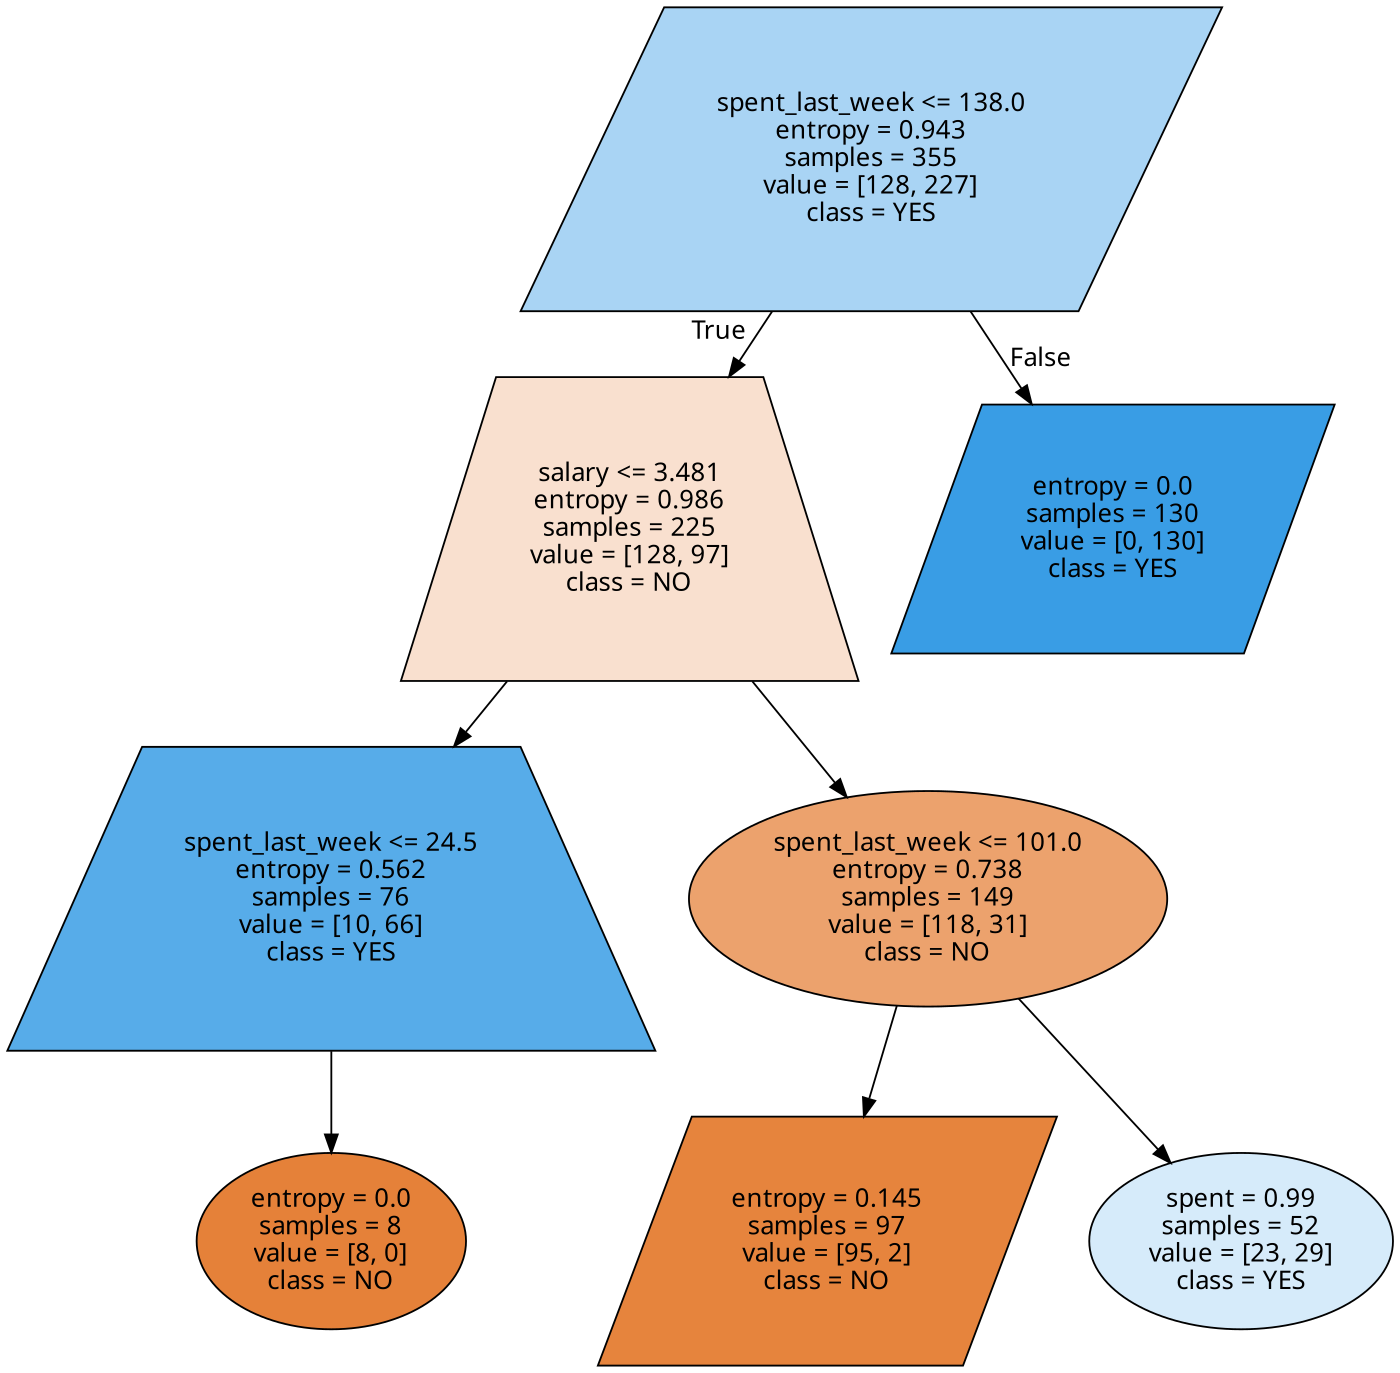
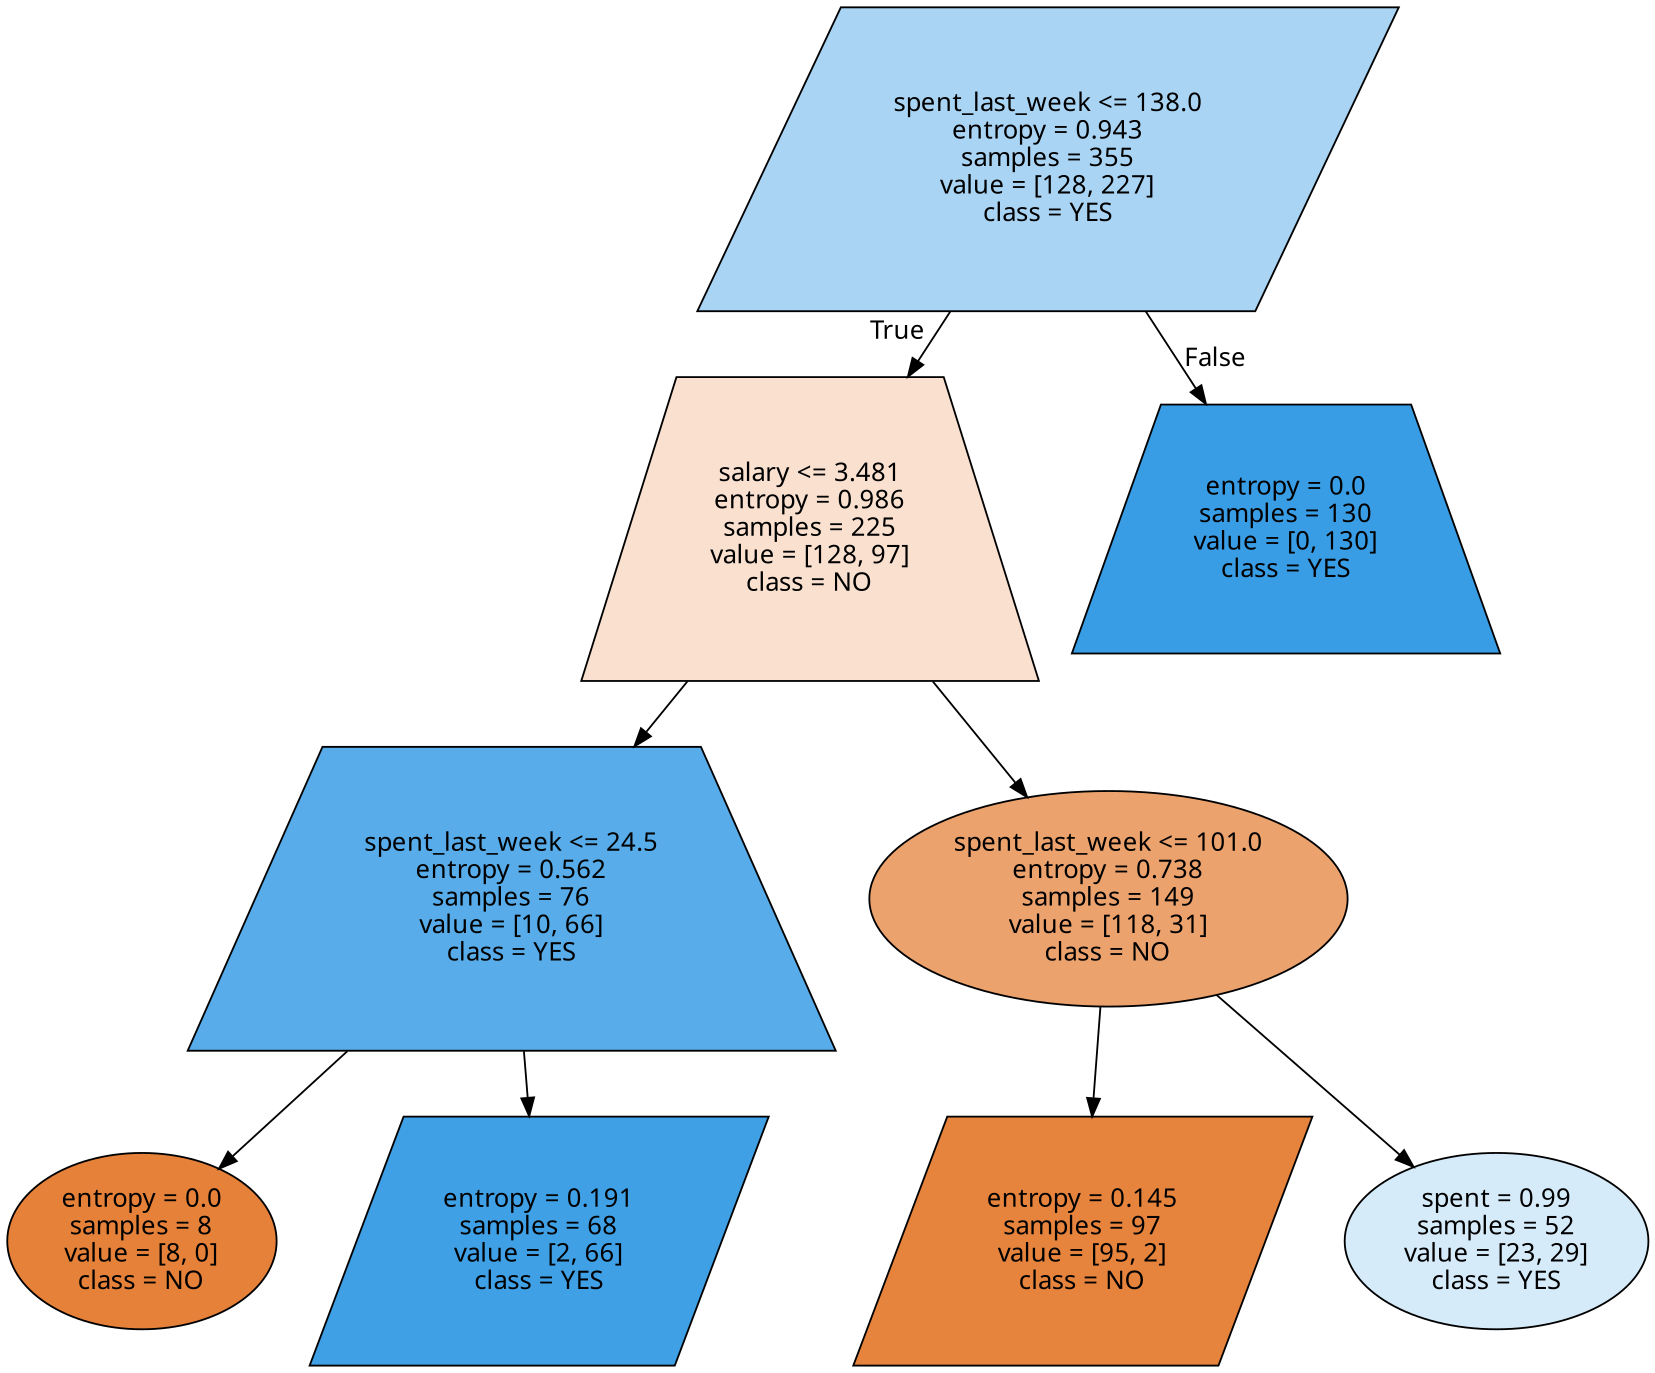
node "entropy = 0.0 samples = 130 value = [0, 130] class = YES": shape parallelogram -> trapezium
node "entropy = 0.191 samples = 68 value = [2, 66] class = YES": added
